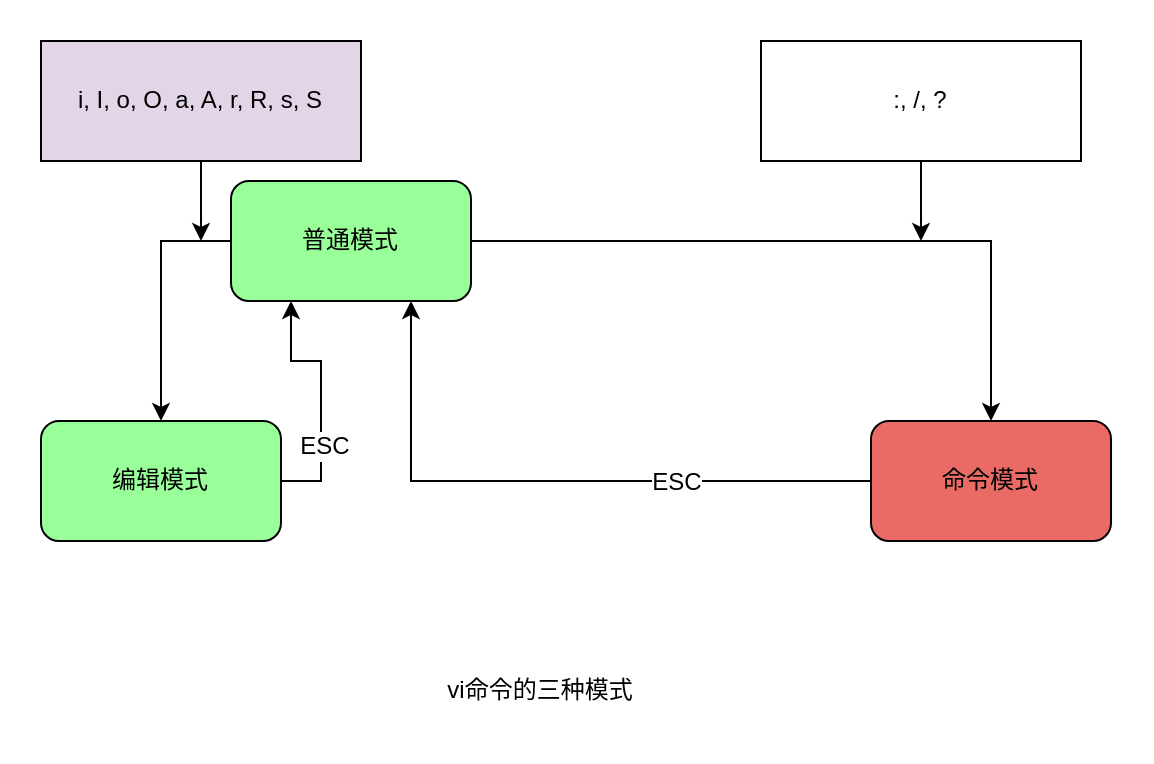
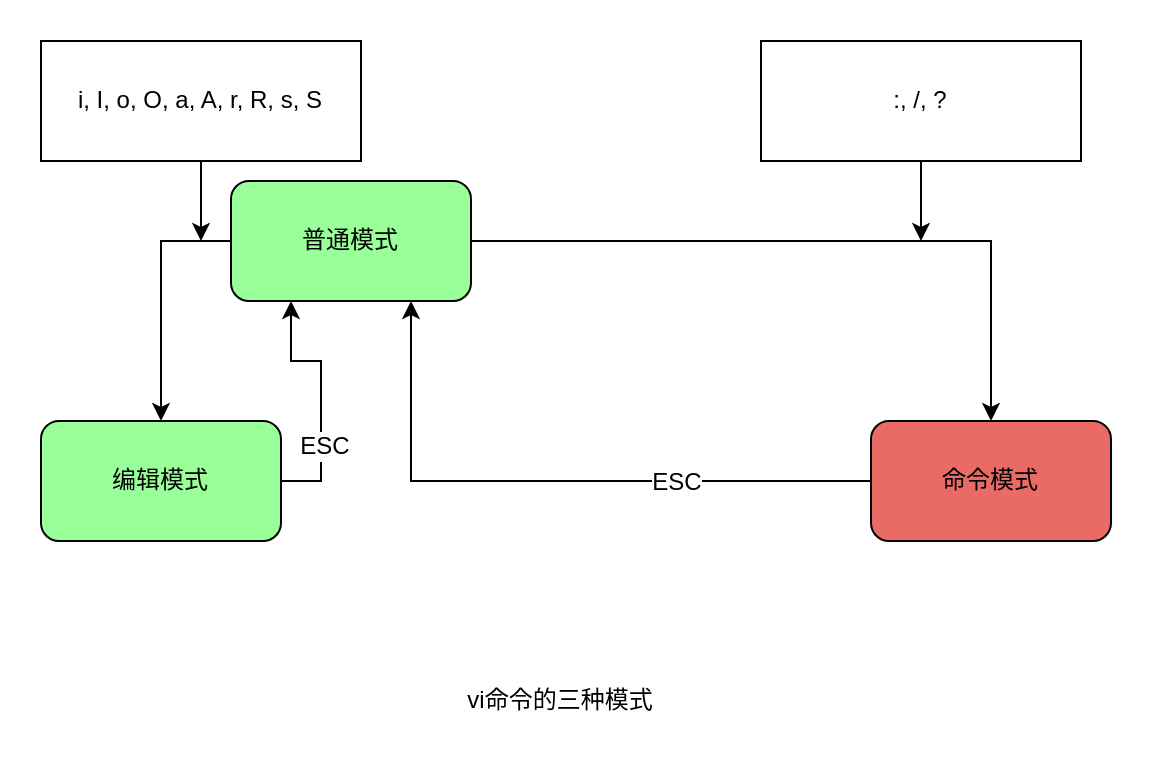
node "i, I, o, O, a, A, r, R, s, S": fillcolor #e1d5e7 -> #ffffff
node "vi命令的三种模式": moved (541, 691) -> (561, 701)
